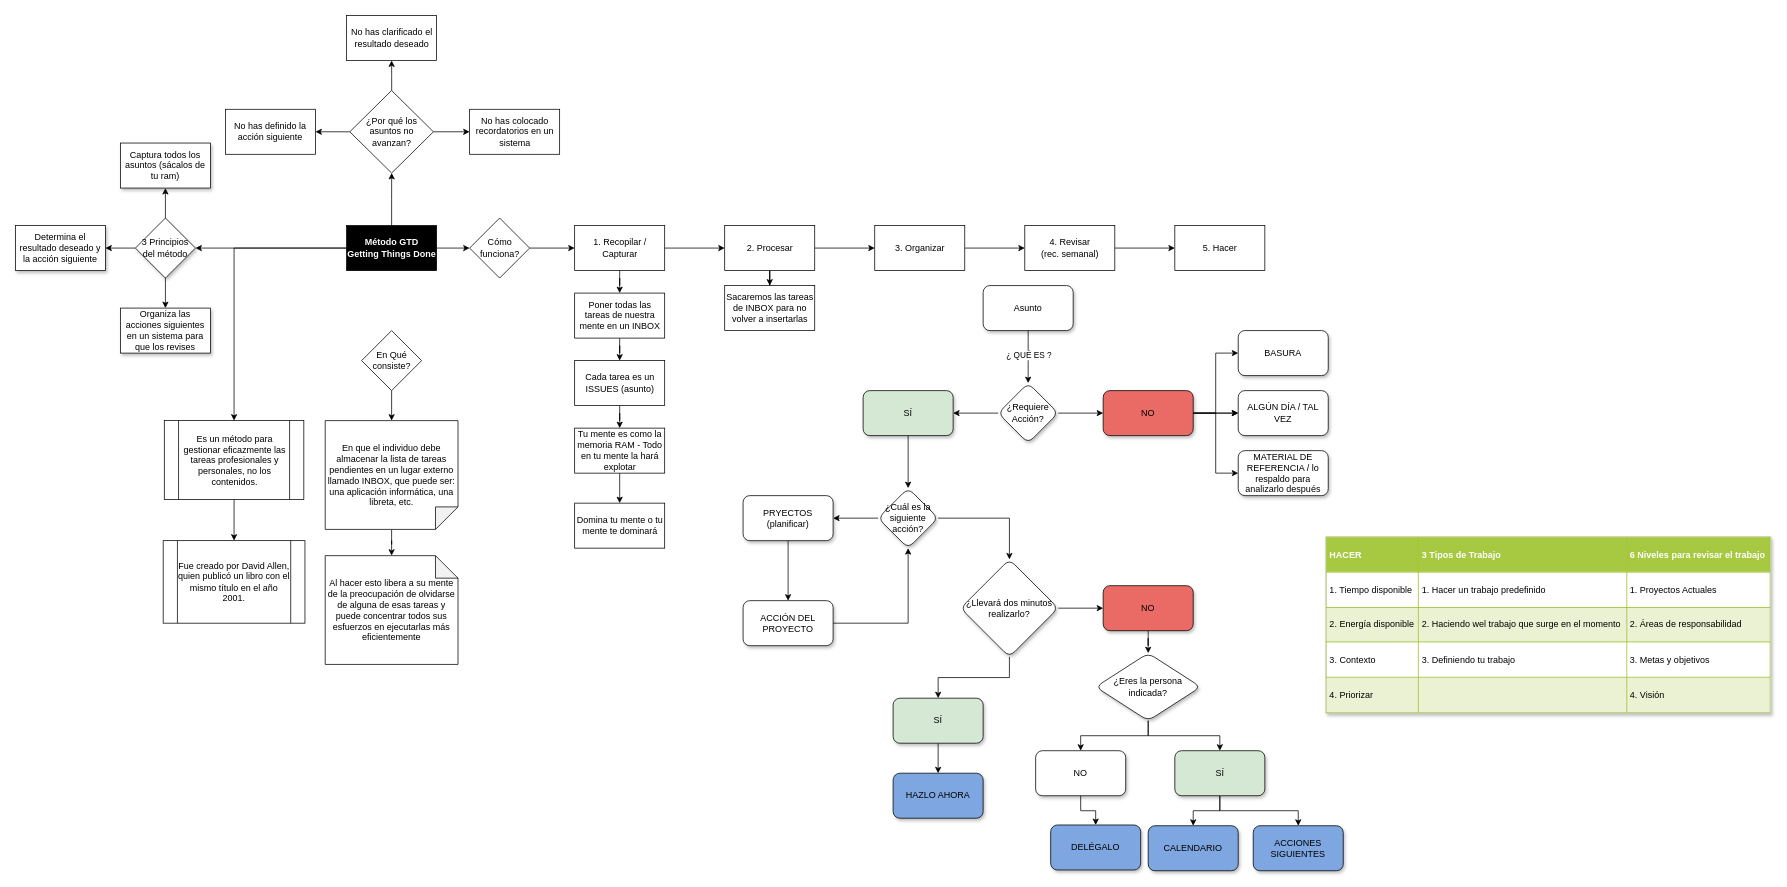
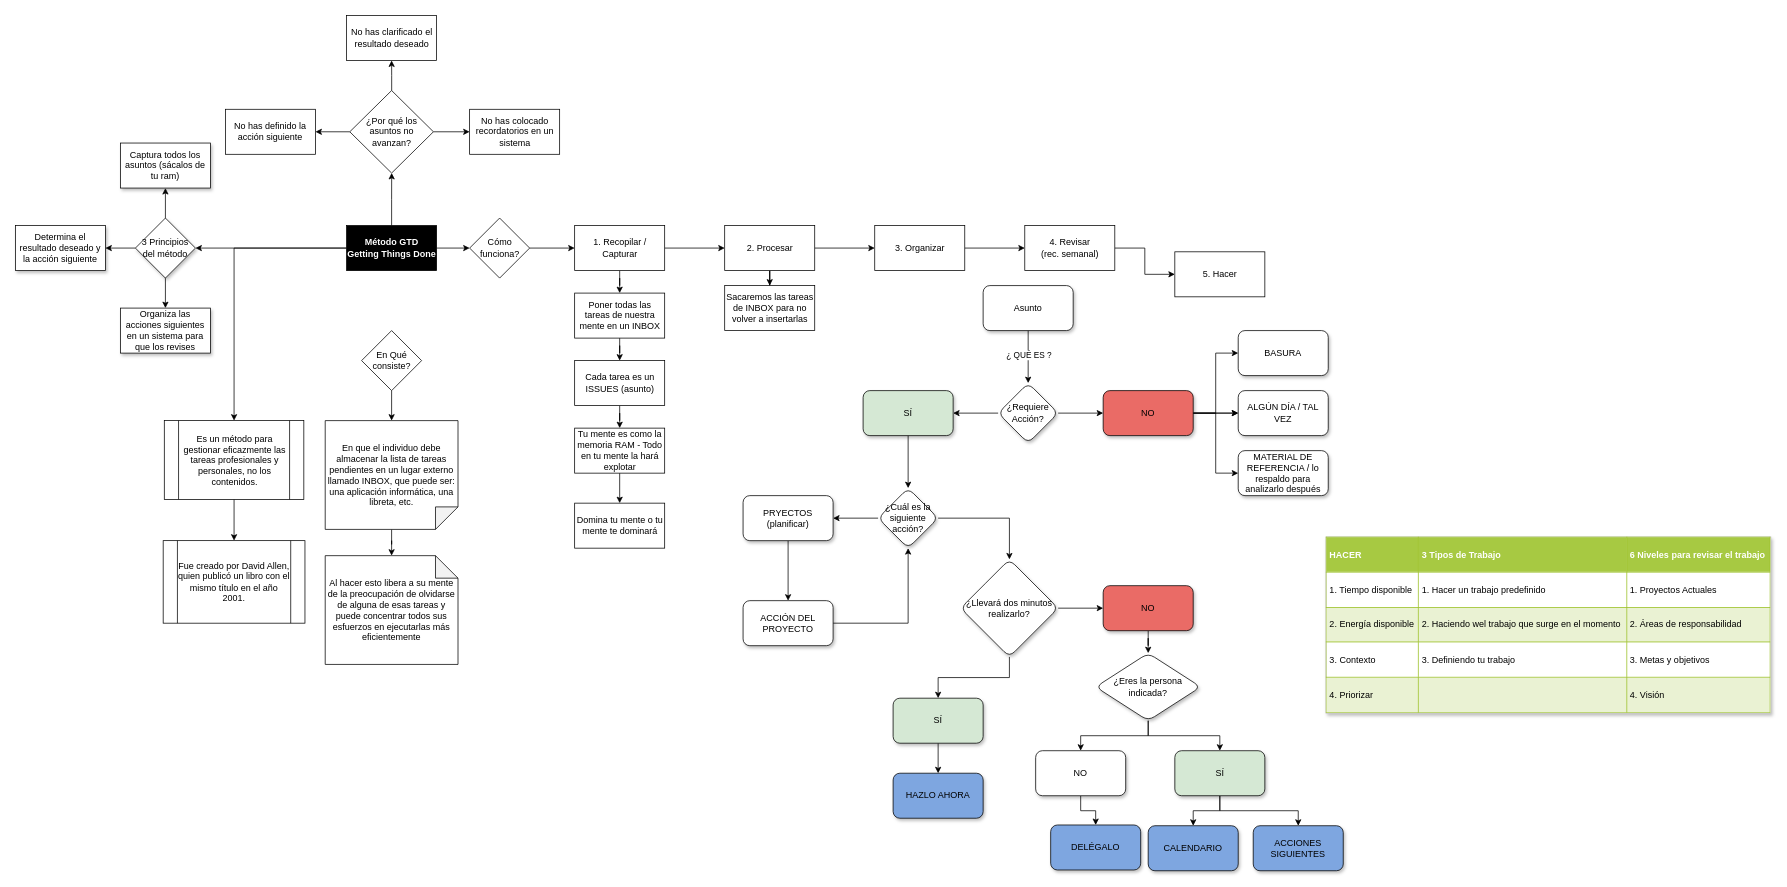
node "5. Hacer": moved (1220, 248) -> (1220, 274)
